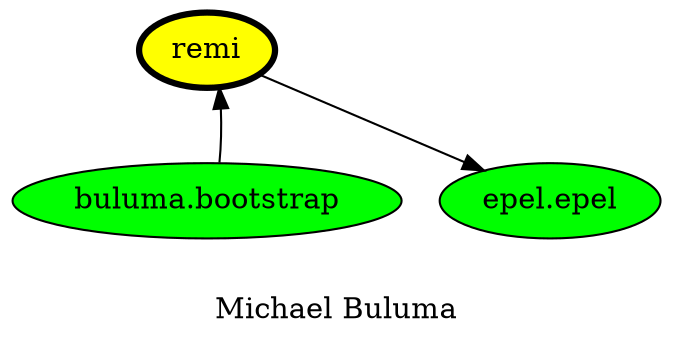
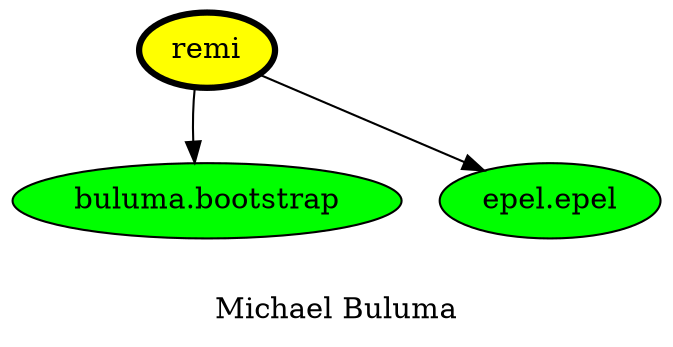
edge "buluma.bootstrap" -> "remi": reversed
